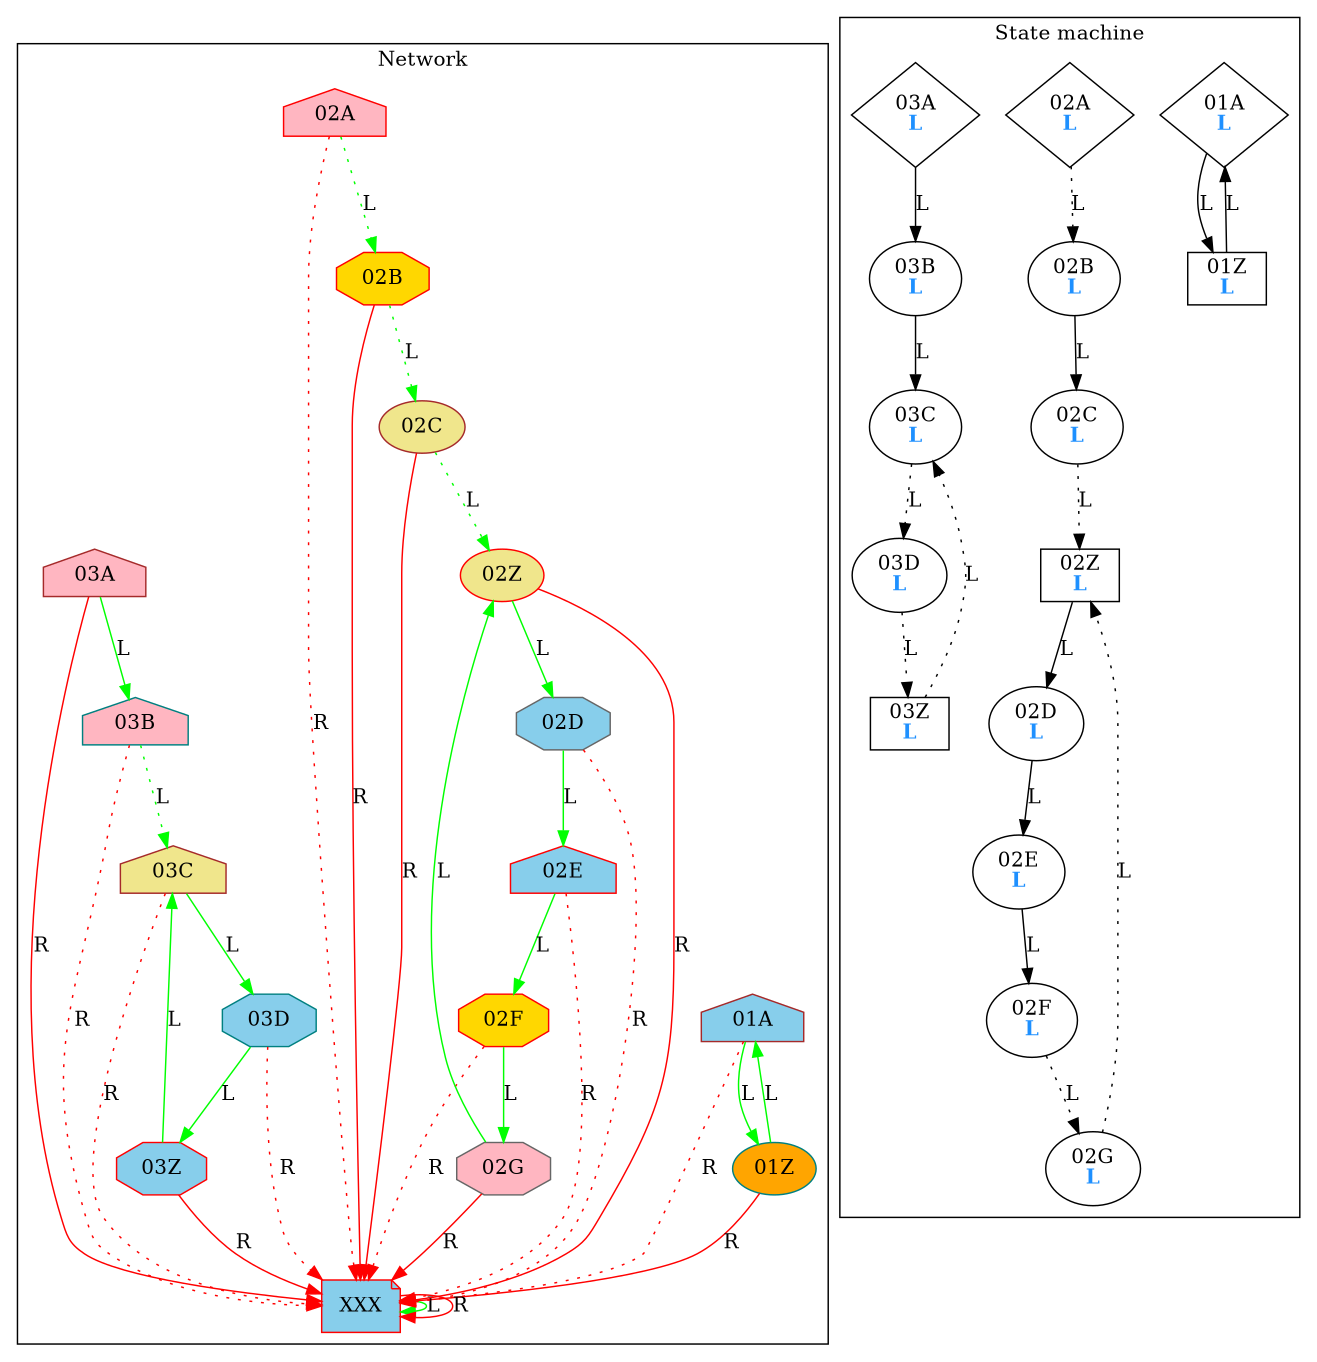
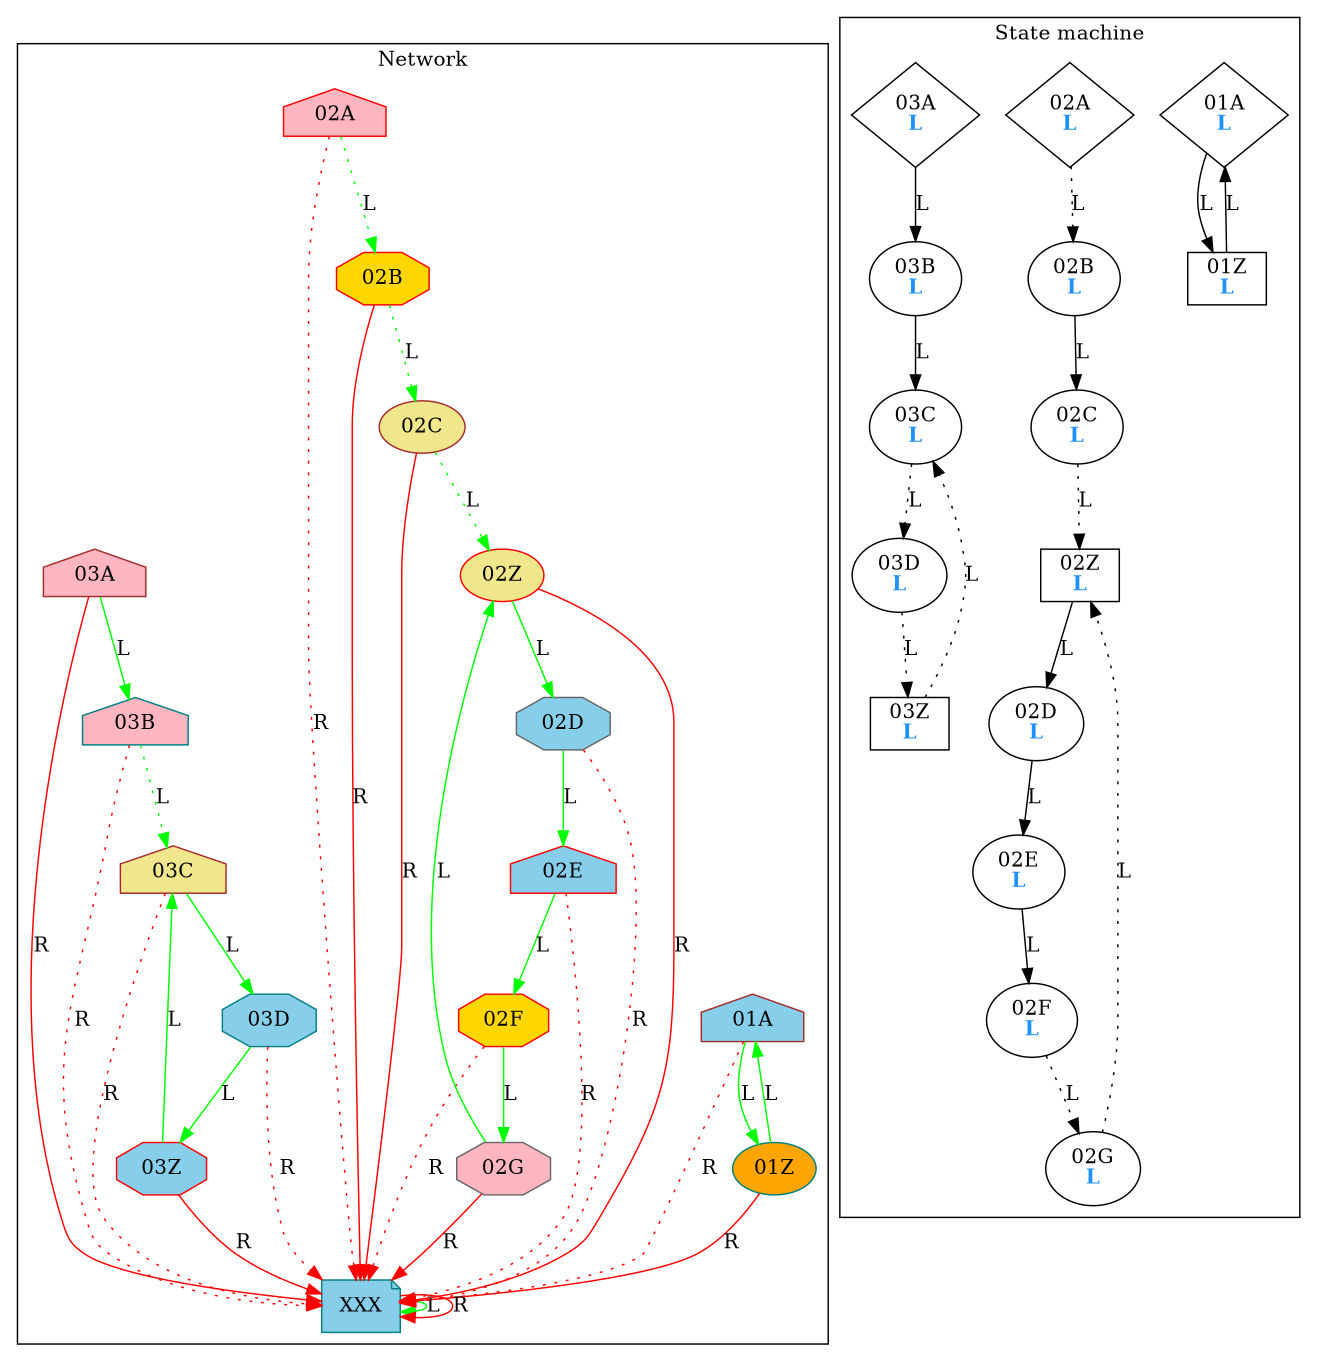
node "XXX": color red -> teal
